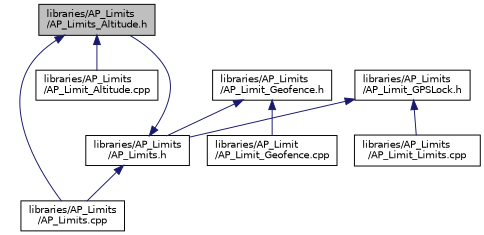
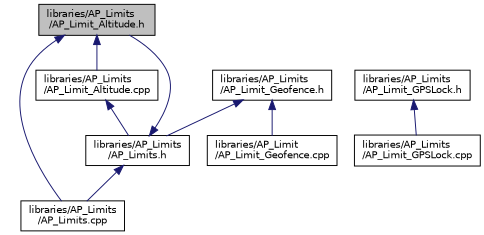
node "libraries/AP_Limits /AP_Limits_Altitude.h": label "libraries/AP_Limits /AP_Limits_Altitude.h" -> "libraries/AP_Limits /AP_Limit_Altitude.h"
edge "libraries/AP_Limits /AP_Limits.h" -> "libraries/AP_Limits /AP_Limit_GPSLock.h": now "libraries/AP_Limits /AP_Limits.h" -> "libraries/AP_Limits /AP_Limit_Altitude.cpp"
node "libraries/AP_Limits /AP_Limit_Limits.cpp": label "libraries/AP_Limits /AP_Limit_Limits.cpp" -> "libraries/AP_Limits /AP_Limit_GPSLock.cpp"
